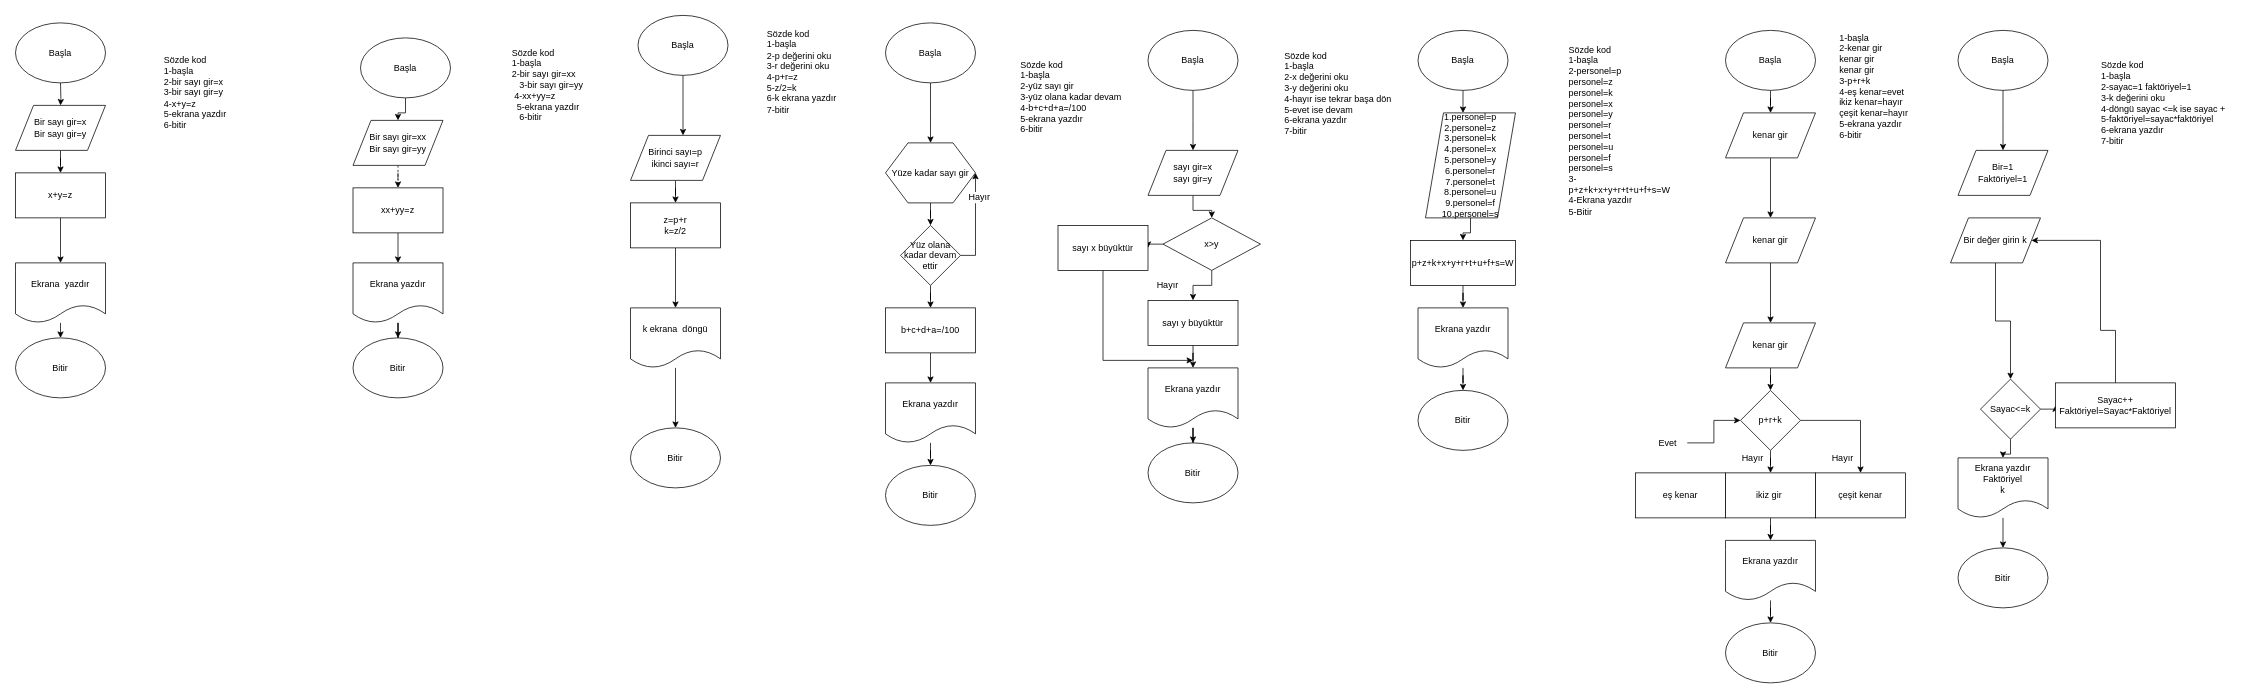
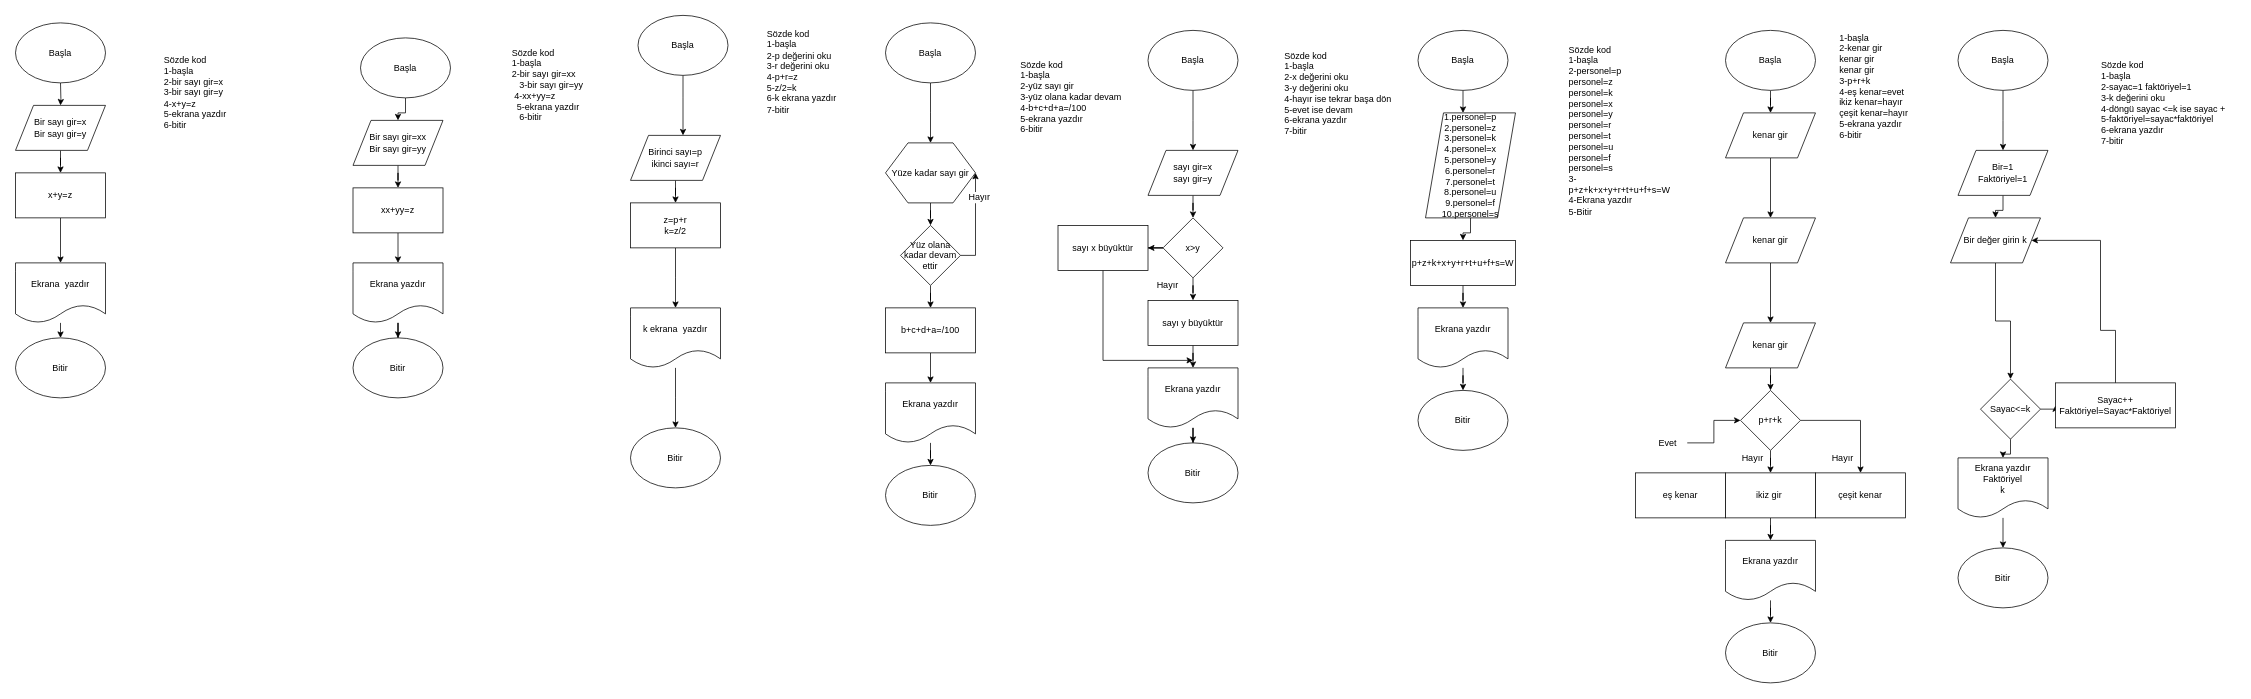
edge "Bir sayı gir=xx Bir sayı gir=yy" -> "xx+yy=z": style dashed -> solid
edge "Bir=1 Faktöriyel=1" -> "Bir değer girin k": added
node "x>y": size 98x53 -> 60x60
node "k ekrana döngü": label "k ekrana döngü" -> "k ekrana yazdır"
